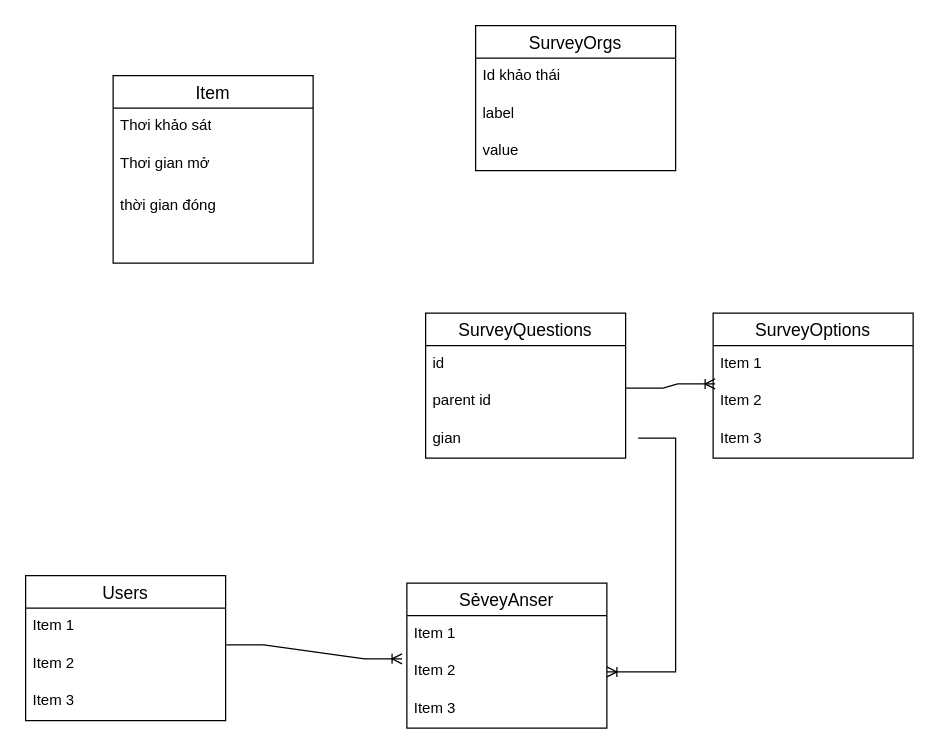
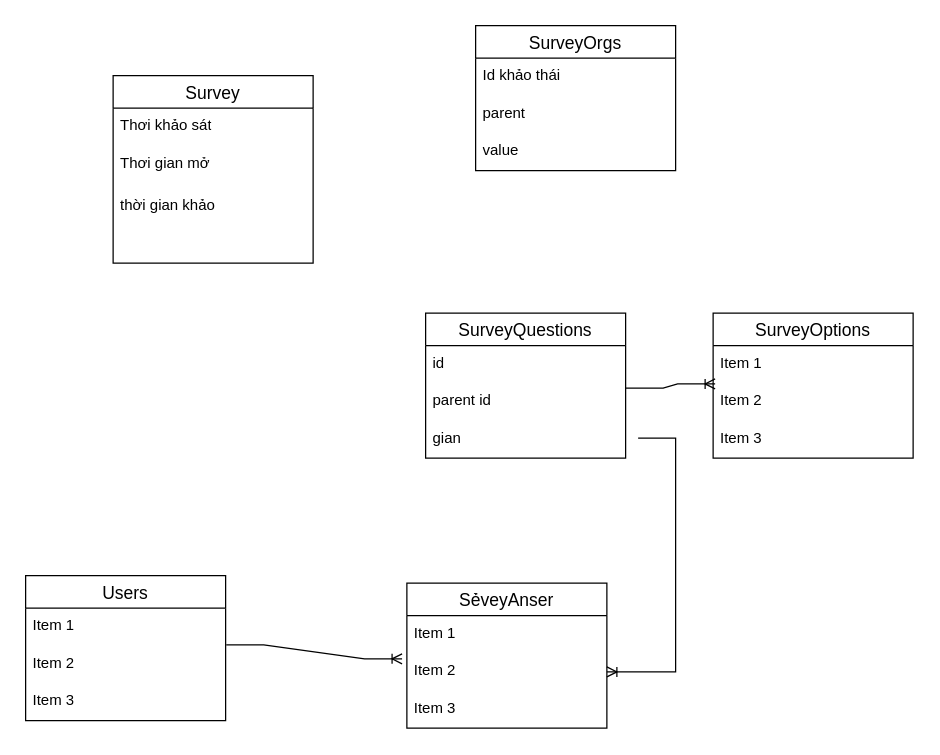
node "Item": label "Item" -> "Survey"
node "label": label "label" -> "parent"
node "thời gian đóng": label "thời gian đóng" -> "thời gian khảo"
